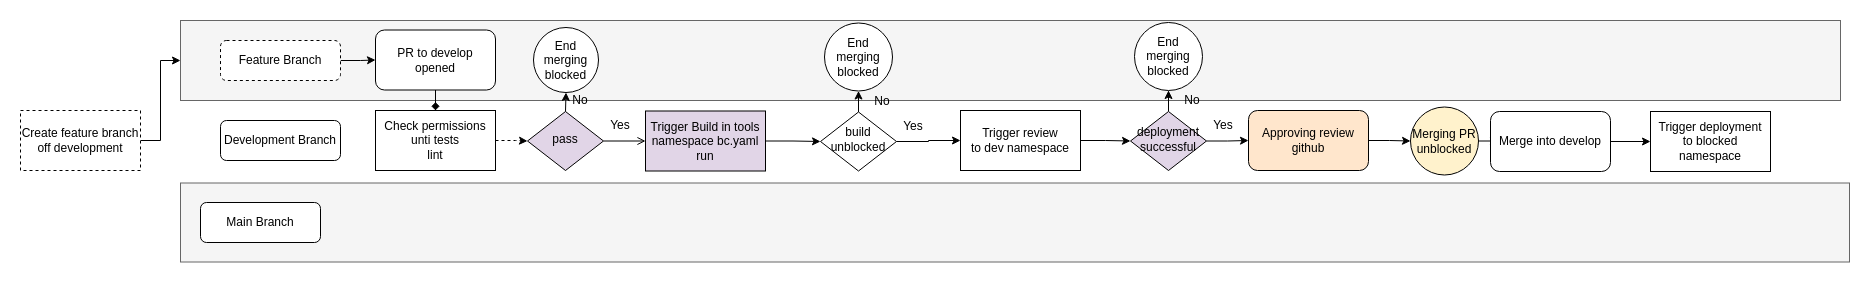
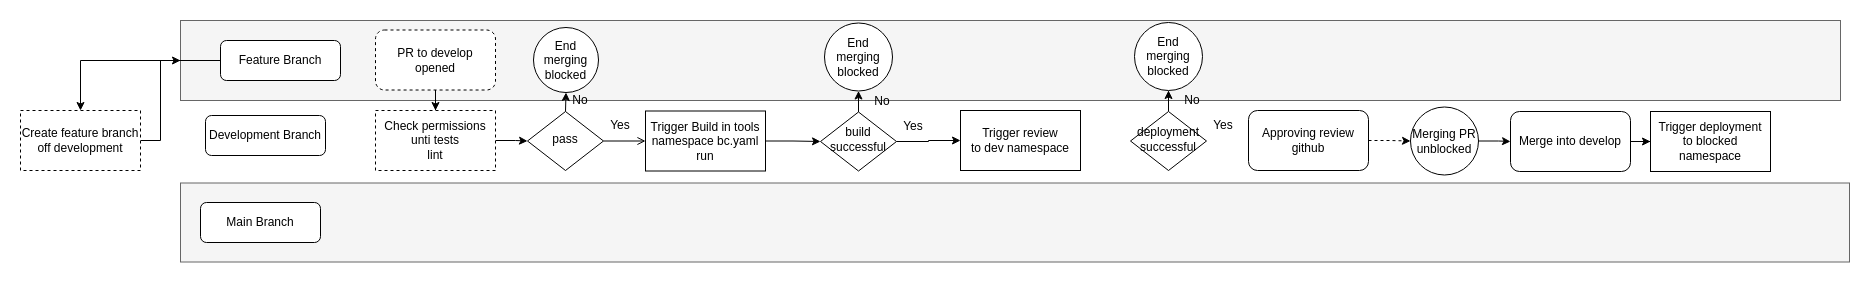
node "PR to develop opened": style solid -> dashed
node "Feature Branch": style dashed -> solid
edge "Feature Branch" -> "PR to develop opened": now "Feature Branch" -> "Create feature branch off development"
edge "PR to develop opened" -> "Check permissions unti tests lint": arrowhead diamond -> classic
node "build unblocked": label "build unblocked" -> "build successful"
node "Development Branch": moved (281, 141) -> (266, 136)
node "Check permissions unti tests lint": style solid -> dashed
edge "Check permissions unti tests lint" -> "pass": style dashed -> solid
node "pass": fillcolor #e1d5e7 -> #ffffff
node "Trigger Build in tools namespace bc.yaml run": fillcolor #e1d5e7 -> #ffffff
edge "Trigger review to dev namespace" -> "deployment successful": removed
node "deployment successful": fillcolor #e1d5e7 -> #ffffff
edge "deployment successful" -> "Approving review github": removed
node "Approving review github": fillcolor #ffe6cc -> #ffffff
edge "Approving review github" -> "Merging PR unblocked": style solid -> dashed
node "Merging PR unblocked": fillcolor #fff2cc -> #ffffff
node "Merge into develop": moved (1551, 142) -> (1571, 142)
